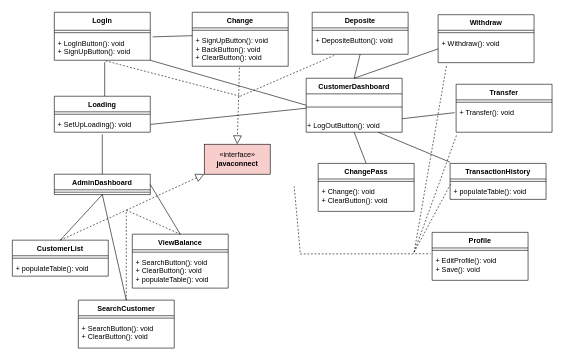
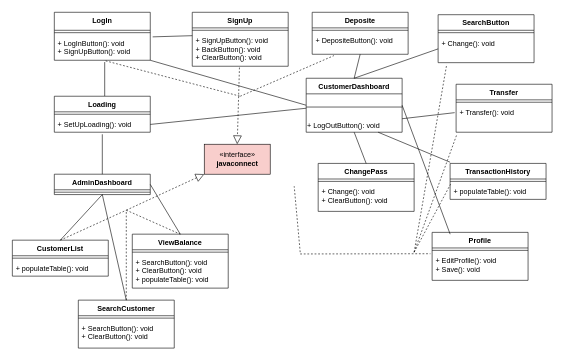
node "Change": label "Change" -> "SignUp"
node "Withdraw": label "Withdraw" -> "SearchButton"
node "+ Withdraw(): void": label "+ Withdraw(): void" -> "+ Change(): void"
edge "CustomerDashboard" -- "Profile": added
